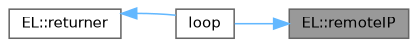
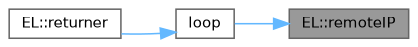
edge "loop" -> "EL::returner": reversed
